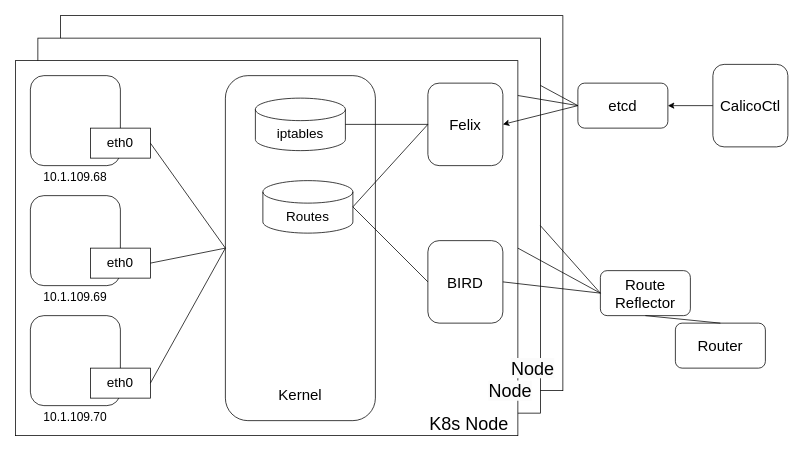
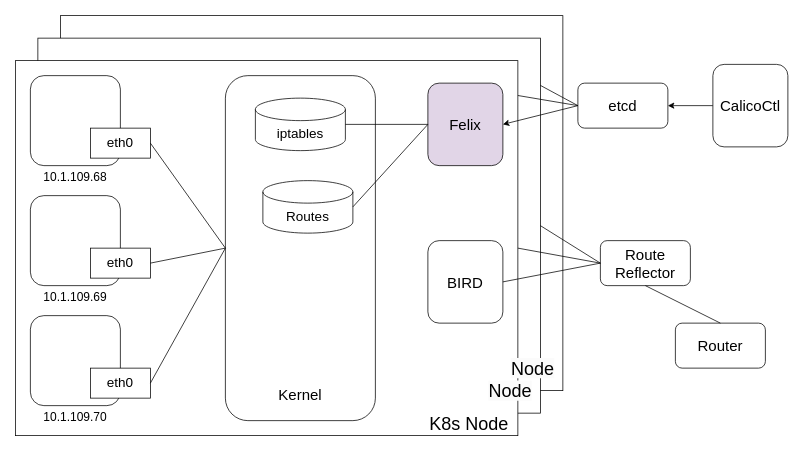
node "Felix": fillcolor #ffffff -> #e1d5e7
edge "Routes" -- "BIRD": removed
node "Route Reflector": moved (645, 293) -> (645, 263)
